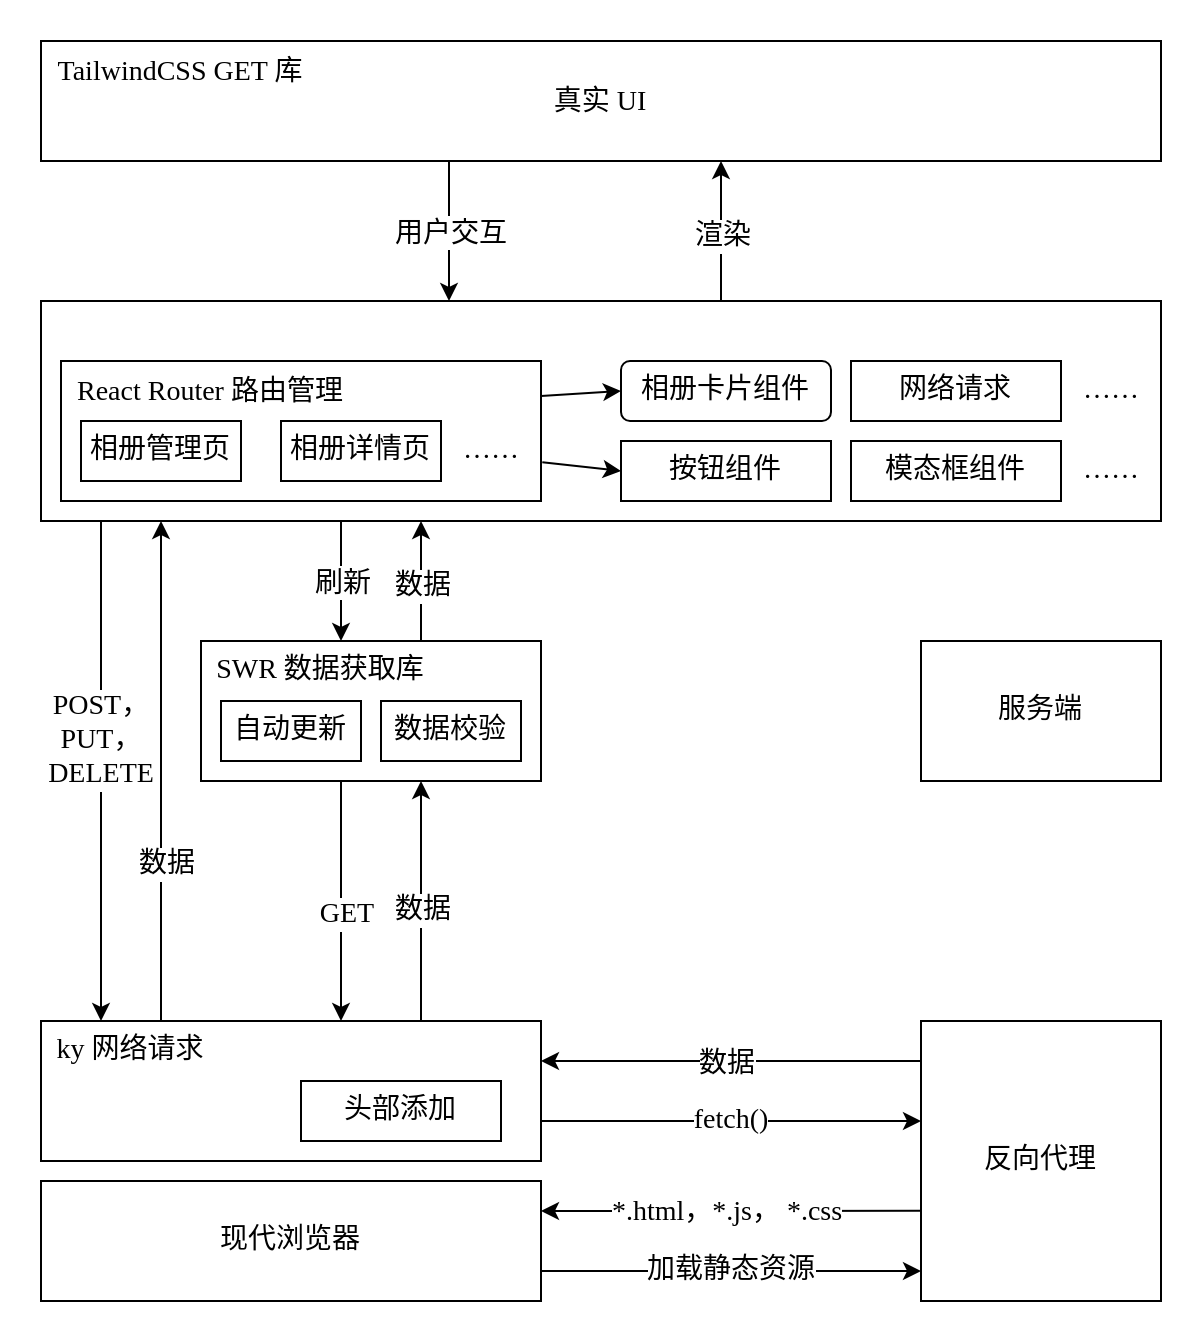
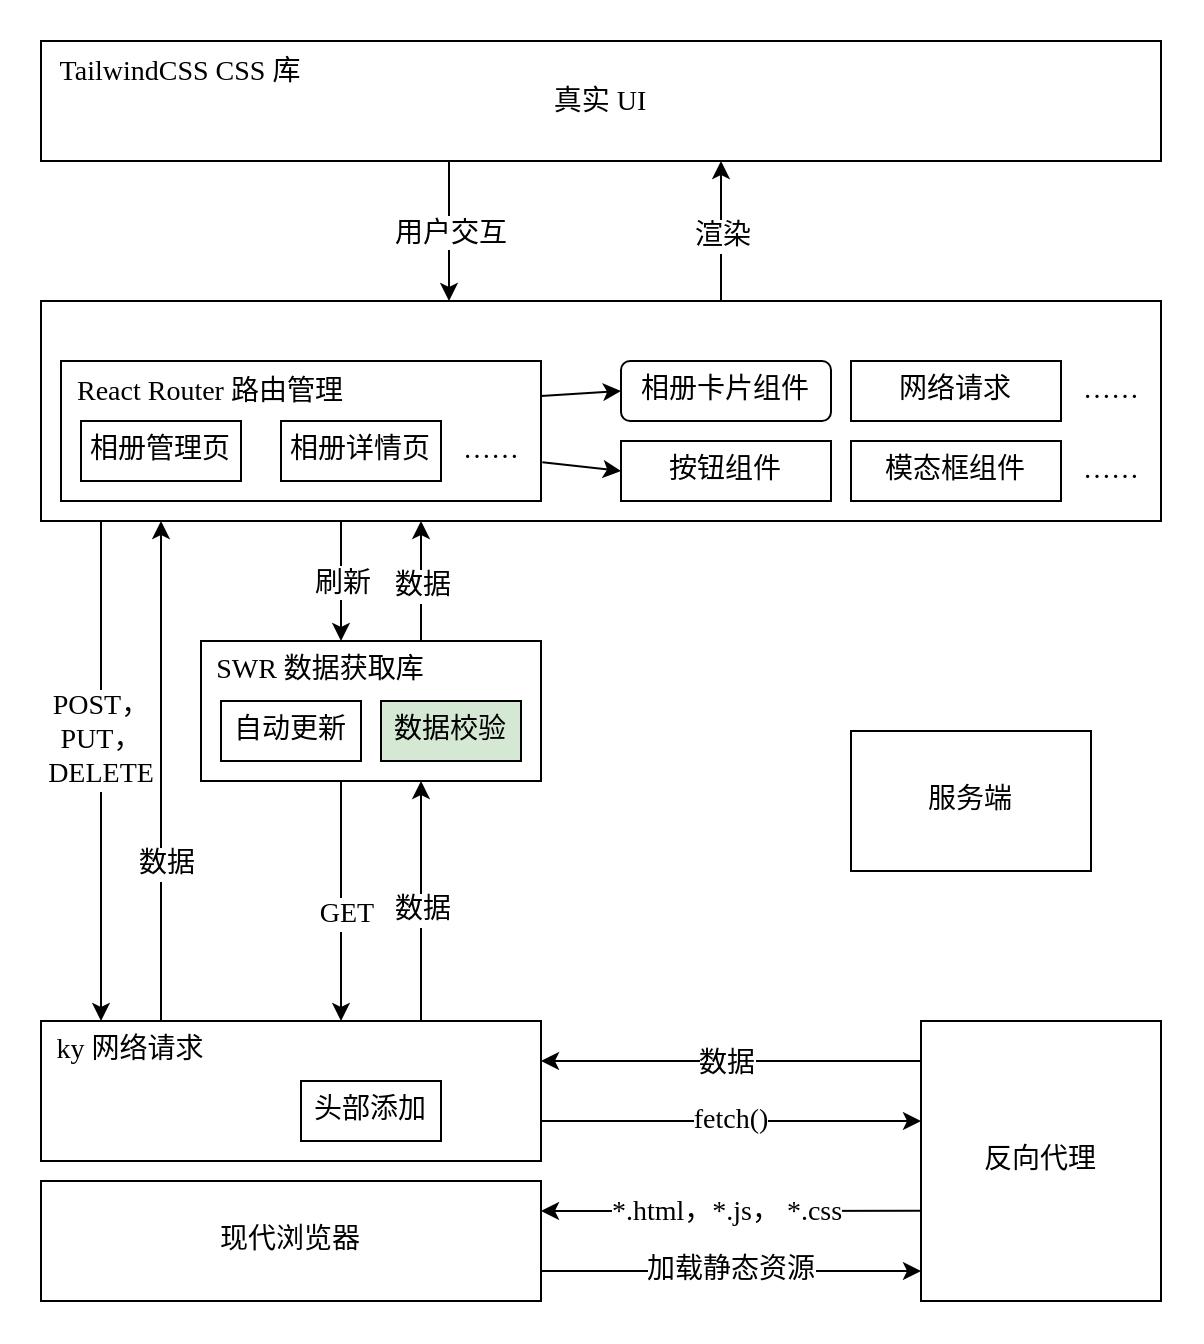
node "TailwindCSS GET 库": label "TailwindCSS GET 库" -> "TailwindCSS CSS 库"
node "服务端": moved (1041, 711) -> (971, 801)
node "数据校验": fillcolor #ffffff -> #d5e8d4
node "头部添加": size 200x60 -> 140x60
